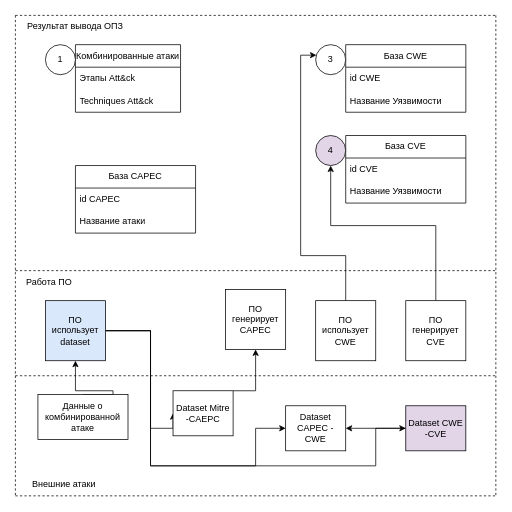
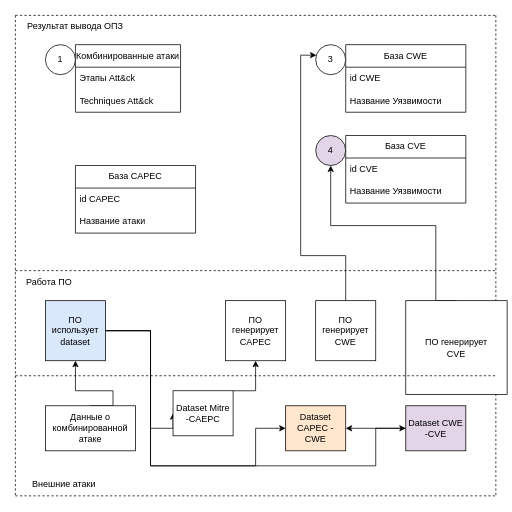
node "ПО генерирует CAPEC": moved (255, 319) -> (255, 330)
node "ПО использует CWE": label "ПО использует CWE" -> "ПО генерирует CWE"
node "ПО генерирует CVE": size 60x60 -> 101x94
node "Данные о комбинированной атаке": moved (83, 417) -> (90, 428)
node "Dataset CAPEC - CWE": fillcolor #ffffff -> #ffe6cc
